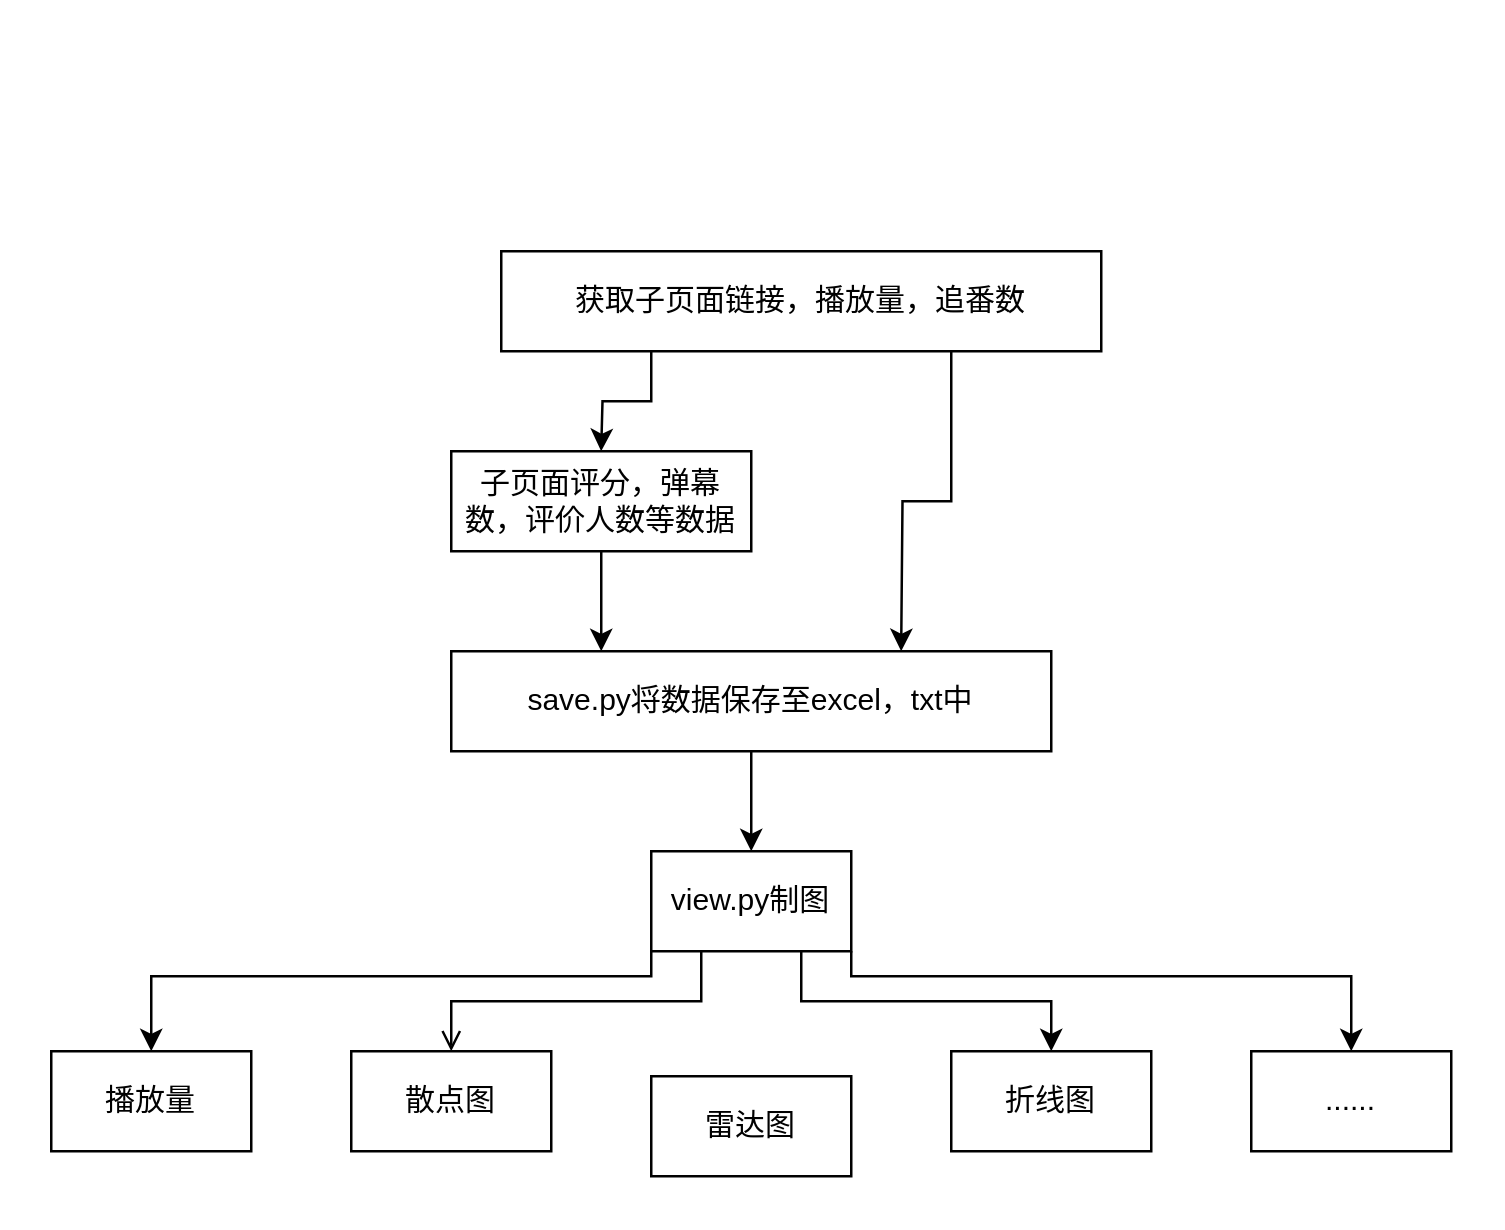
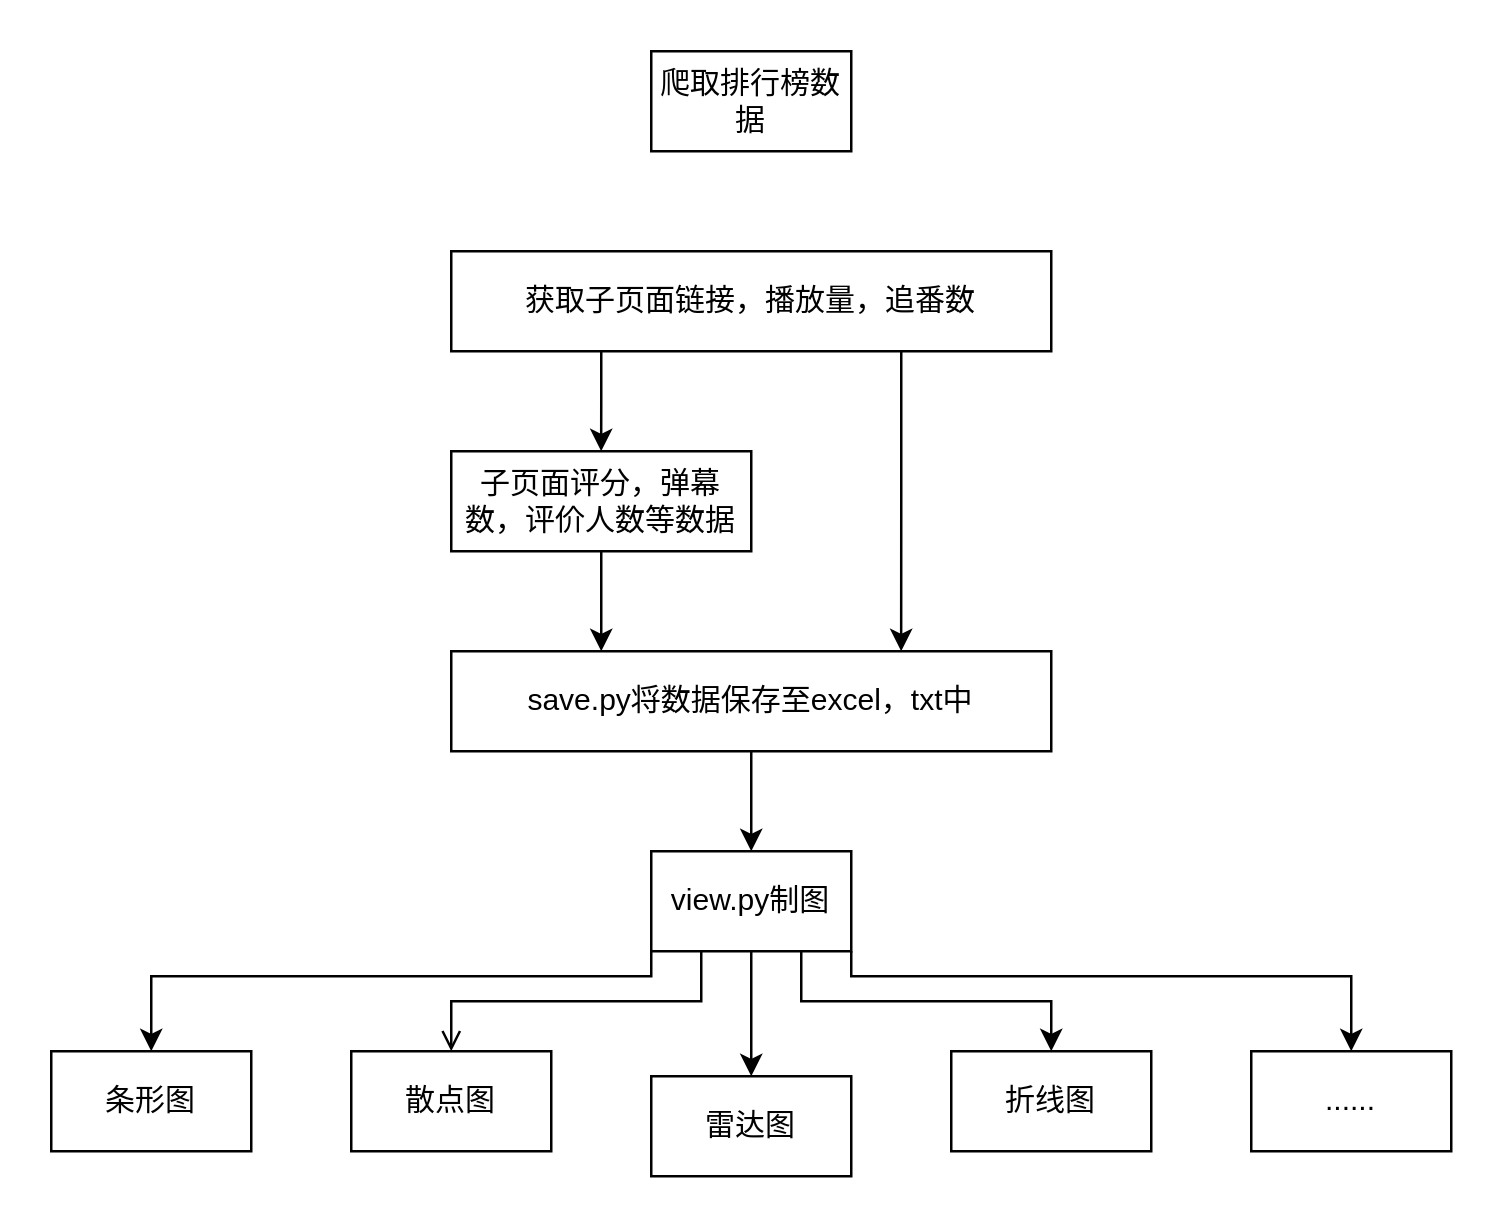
node "爬取排行榜数据": added
node "获取子页面链接，播放量，追番数": moved (801, 301) -> (751, 301)
edge "view.py制图" -> "雷达图": added
node "播放量": label "播放量" -> "条形图"
